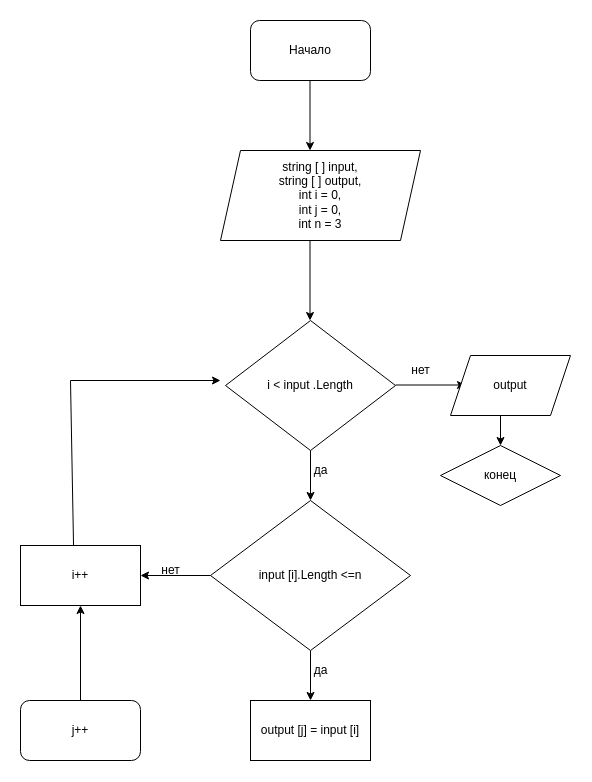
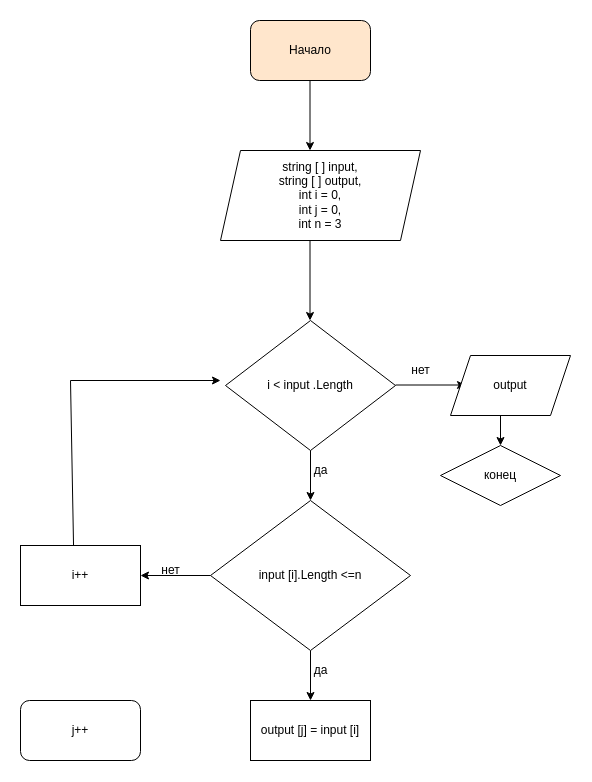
node "Начало": fillcolor #ffffff -> #ffe6cc
edge "j++" -> "i++": removed
